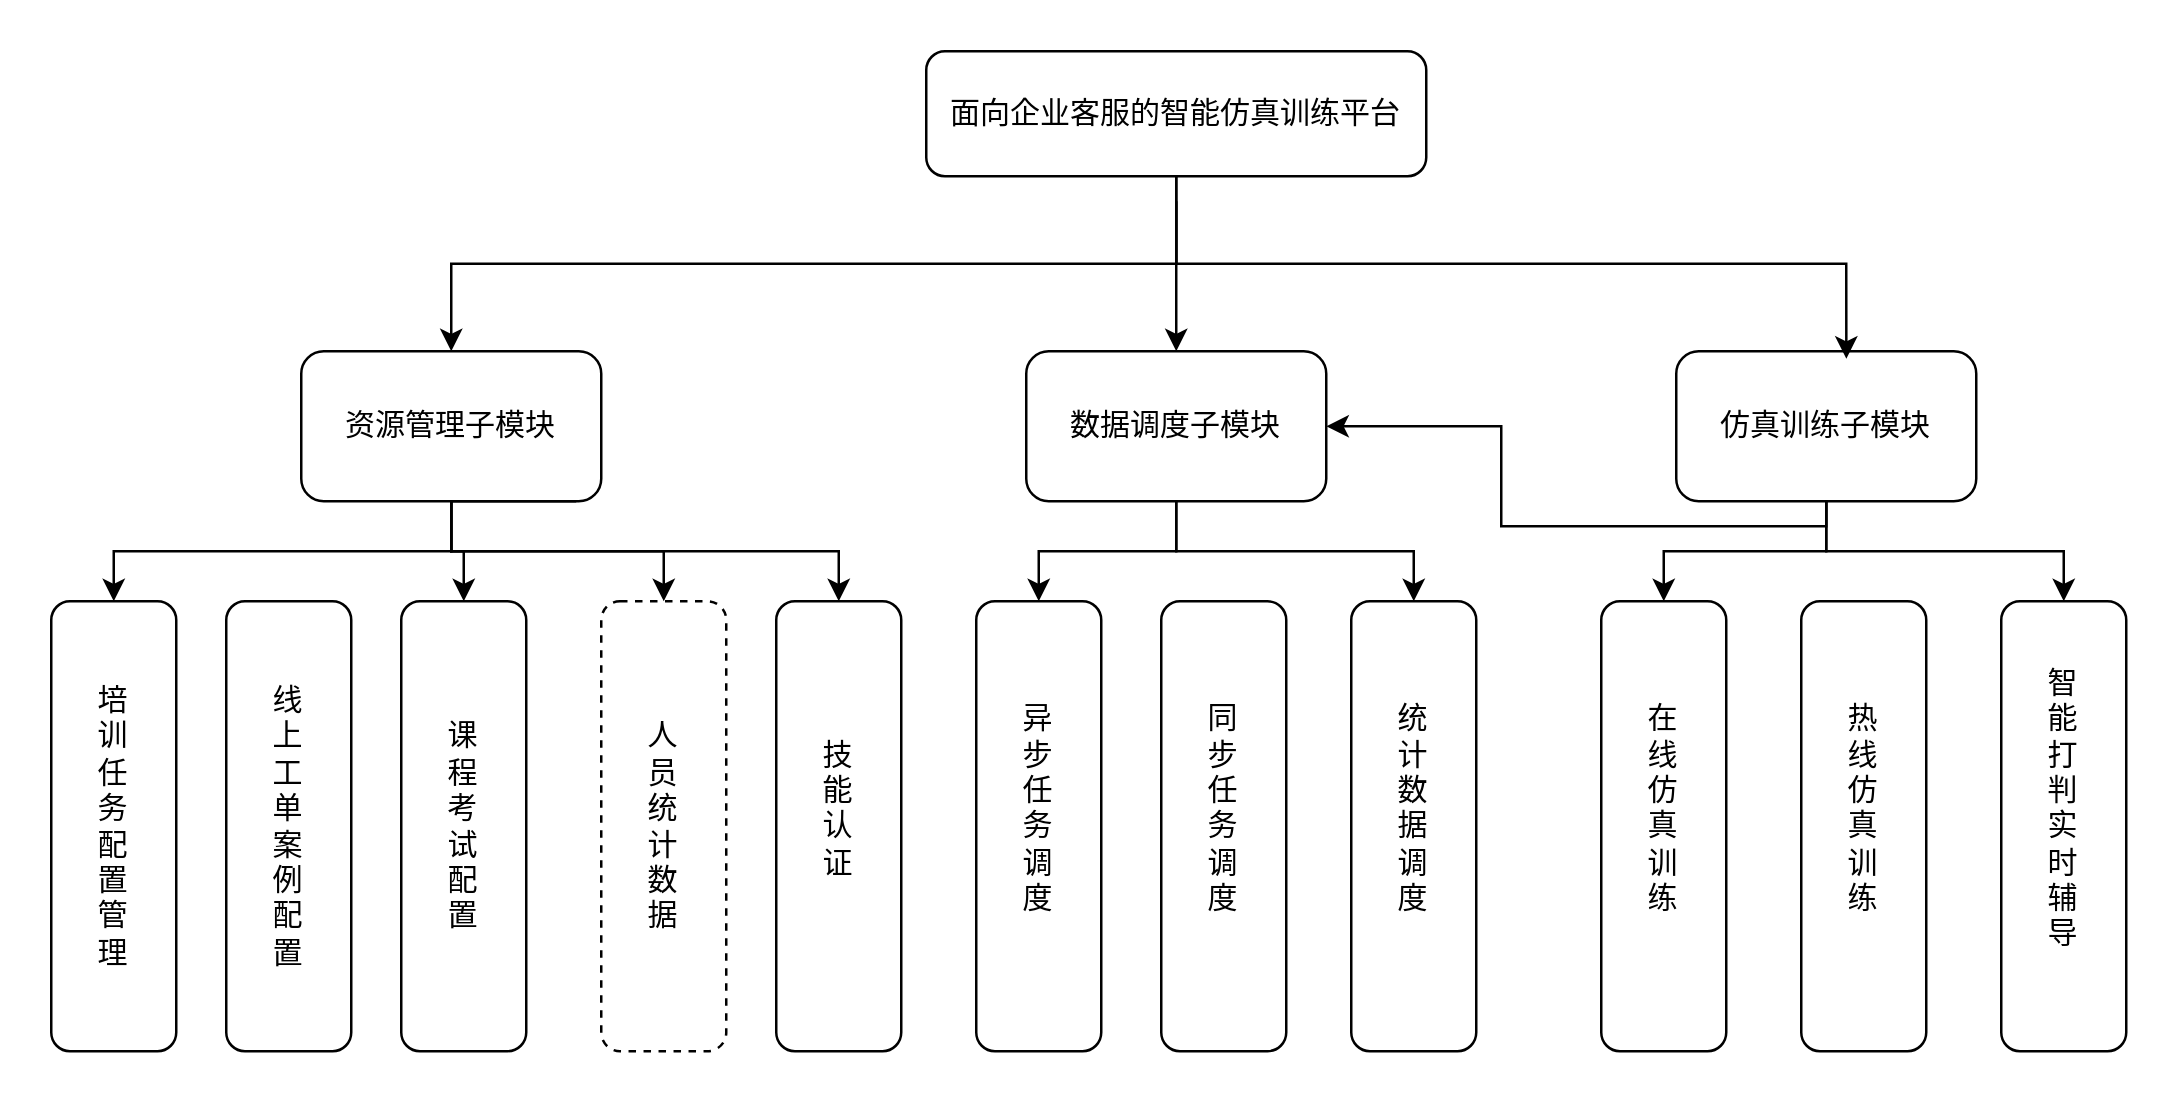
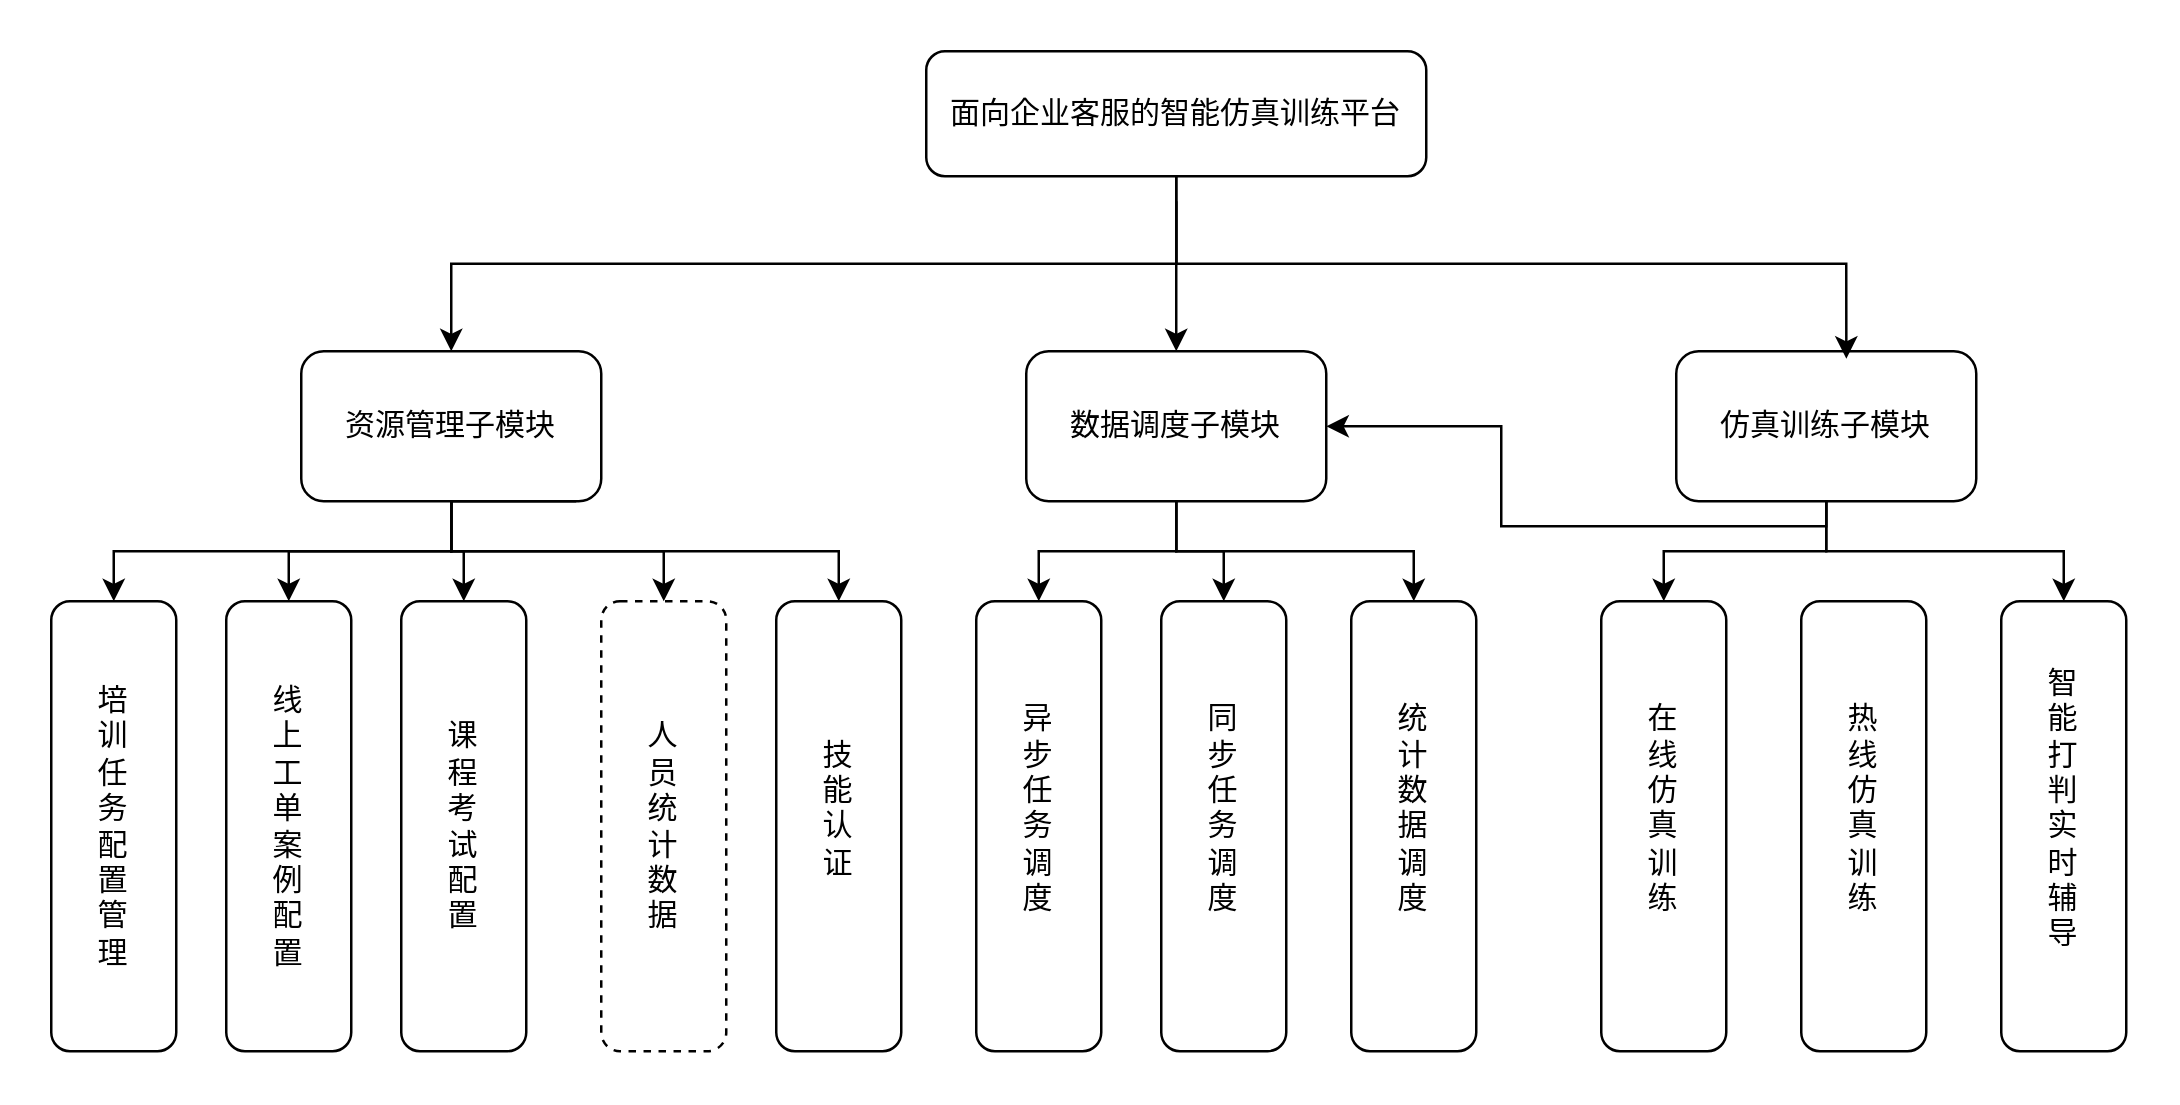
edge "资源管理子模块" -> "线 上 工 单 案 例 配 置": added
edge "数据调度子模块" -> "同 步 任 务 调 度": added
